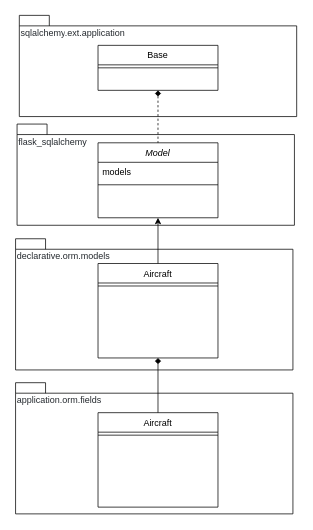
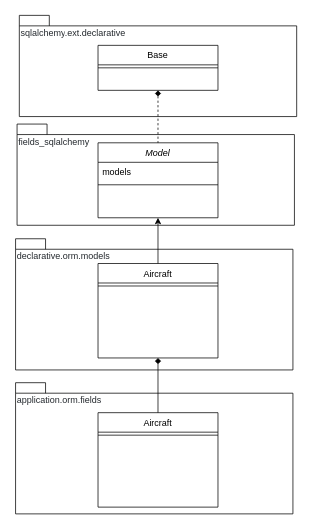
node "sqlalchemy.ext.application": label "sqlalchemy.ext.application" -> "sqlalchemy.ext.declarative"
node "flask_sqlalchemy": label "flask_sqlalchemy" -> "fields_sqlalchemy"
